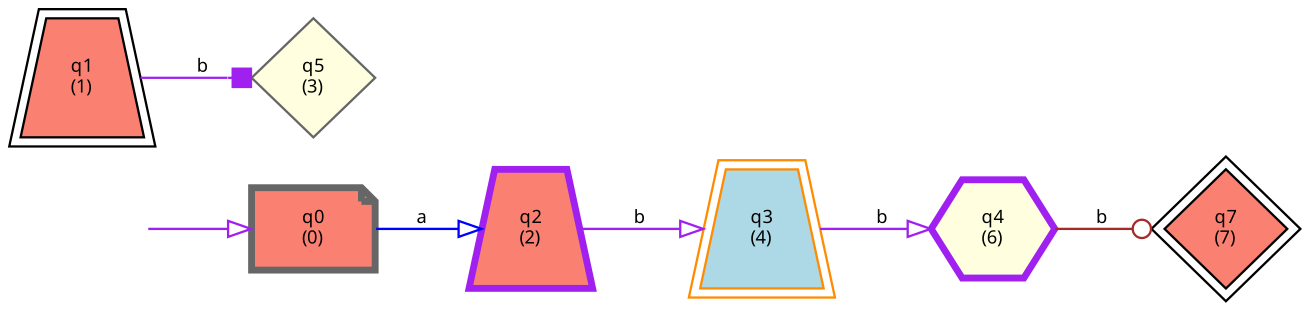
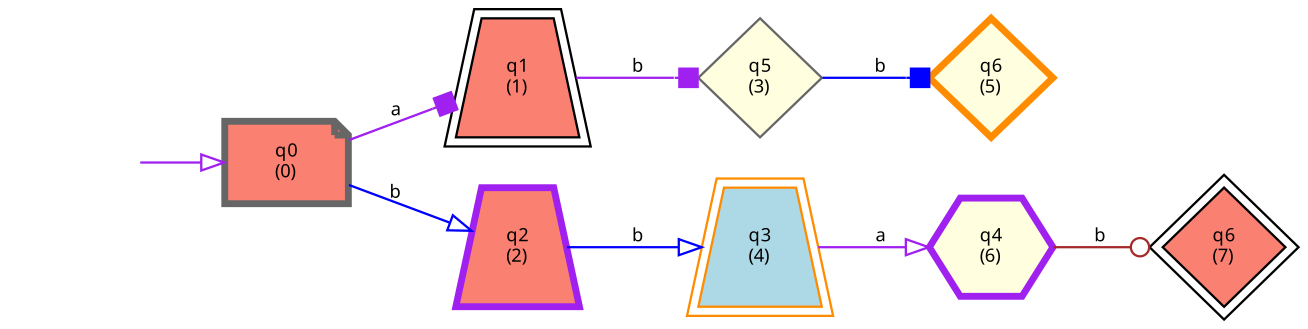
node "q6 (5)": added
edge "q0 (0)" -> "q1 (1)": added, label "a"
edge "q0 (0)" -> "q2 (2)": label "a" -> "b"
edge "q3 (4)" -> "q4 (6)": label "b" -> "a"
edge "q2 (2)" -> "q3 (4)": color purple -> blue
node "q7 (7)": label "q7 (7)" -> "q6 (7)"
